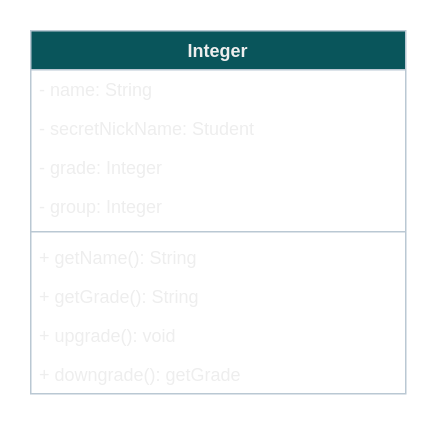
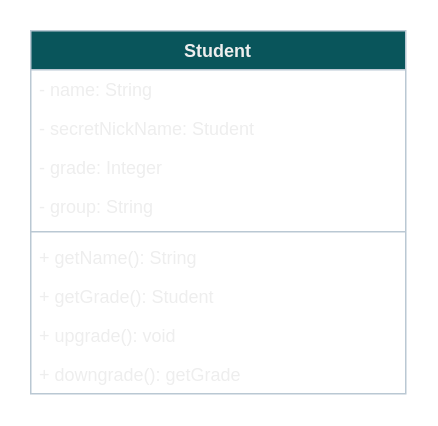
node "Integer": label "Integer" -> "Student"
node "- group: Integer": label "- group: Integer" -> "- group: String"
node "+ getGrade(): String": label "+ getGrade(): String" -> "+ getGrade(): Student"
